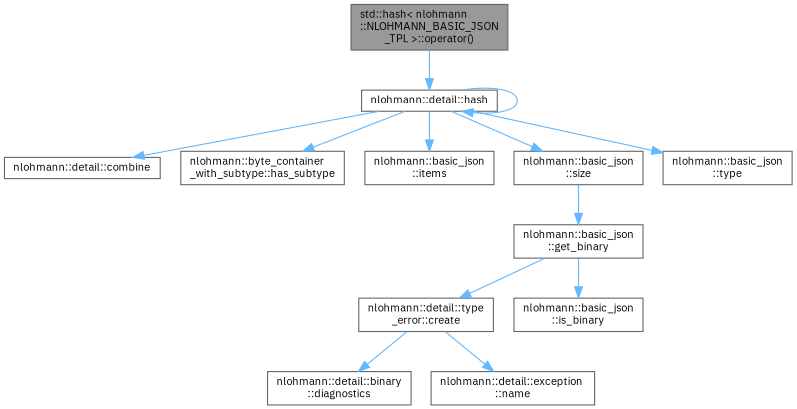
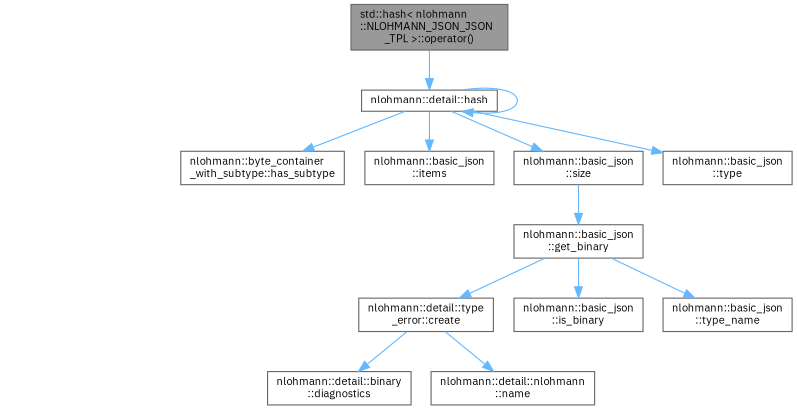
node "std::hash< nlohmann ::NLOHMANN_BASIC_JSON _TPL >::operator()": label "std::hash< nlohmann ::NLOHMANN_BASIC_JSON _TPL >::operator()" -> "std::hash< nlohmann ::NLOHMANN_JSON_JSON _TPL >::operator()"
node "nlohmann::detail::combine": removed
node "nlohmann::basic_json ::type_name": added
node "nlohmann::detail::exception ::name": label "nlohmann::detail::exception ::name" -> "nlohmann::detail::nlohmann ::name"
